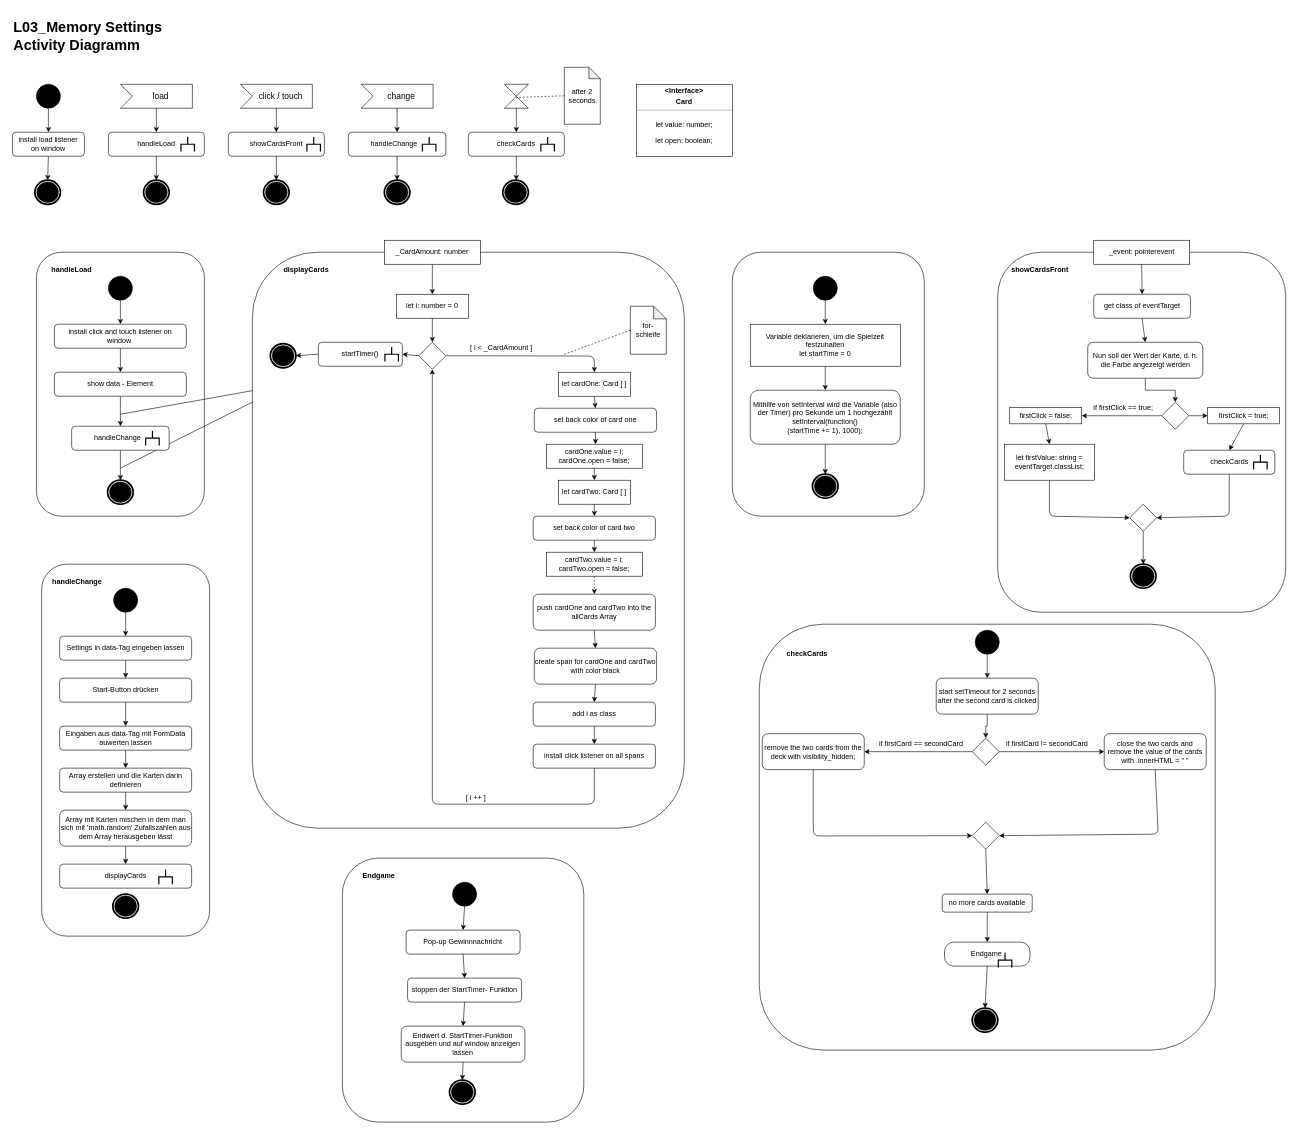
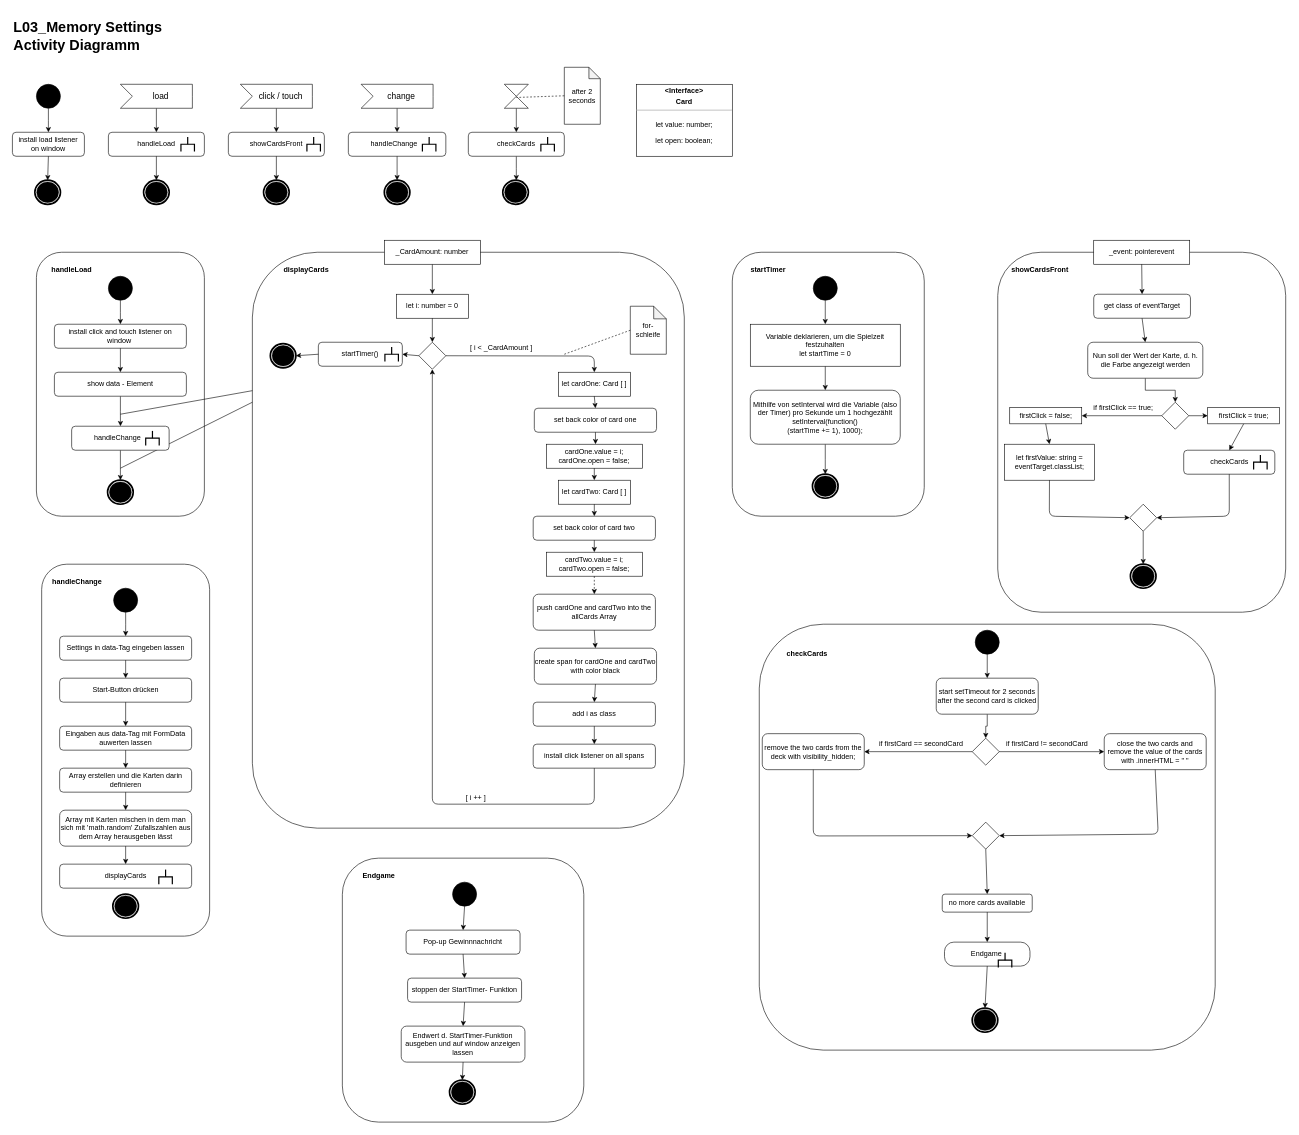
node "startTimer": added
